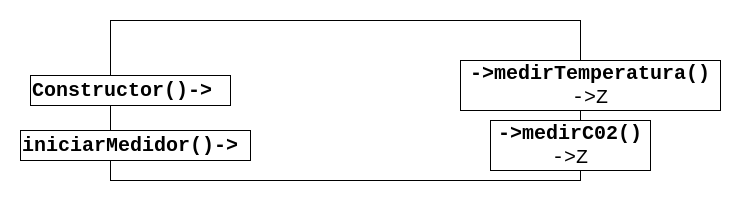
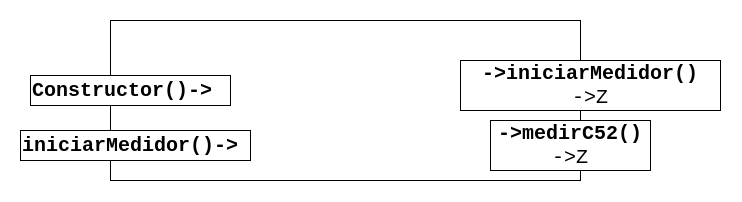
node "->medirTemperatura() ->Z": label "->medirTemperatura() ->Z" -> "->iniciarMedidor() ->Z"
node "->medirC02() ->Z": label "->medirC02() ->Z" -> "->medirC52() ->Z"
